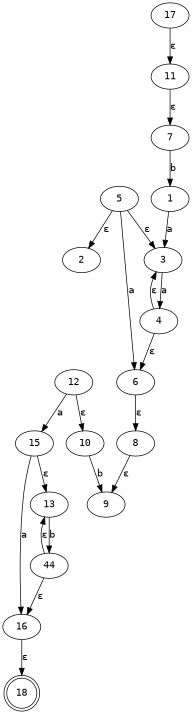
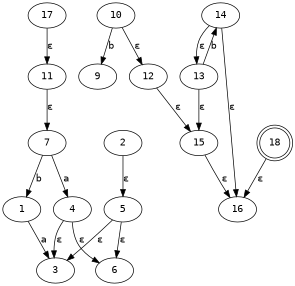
edge "5" -> "2": reversed
edge "3" -> "4": now "7" -> "4"
edge "5" -> "6": label "a" -> "ε"
edge "12" -> "10": reversed
edge "12" -> "15": label "a" -> "ε"
node "8": removed
edge "15" -> "13": reversed
edge "15" -> "16": label "a" -> "ε"
node "44": label "44" -> "14"
edge "16" -> "18": reversed
